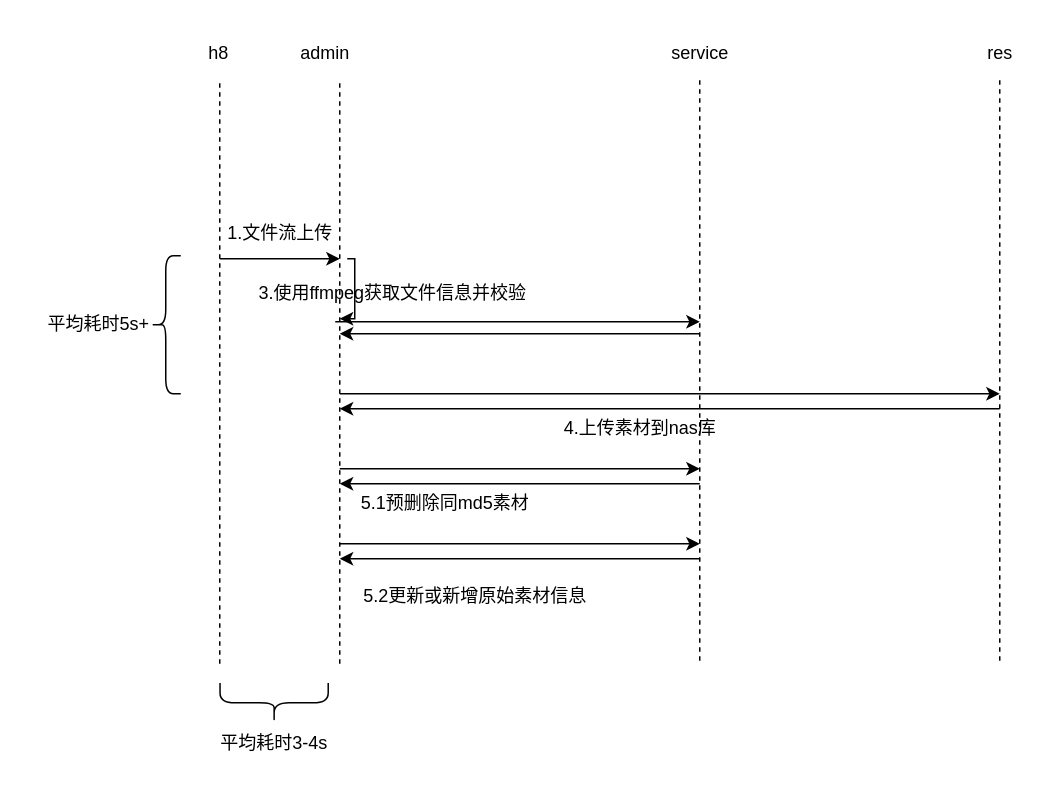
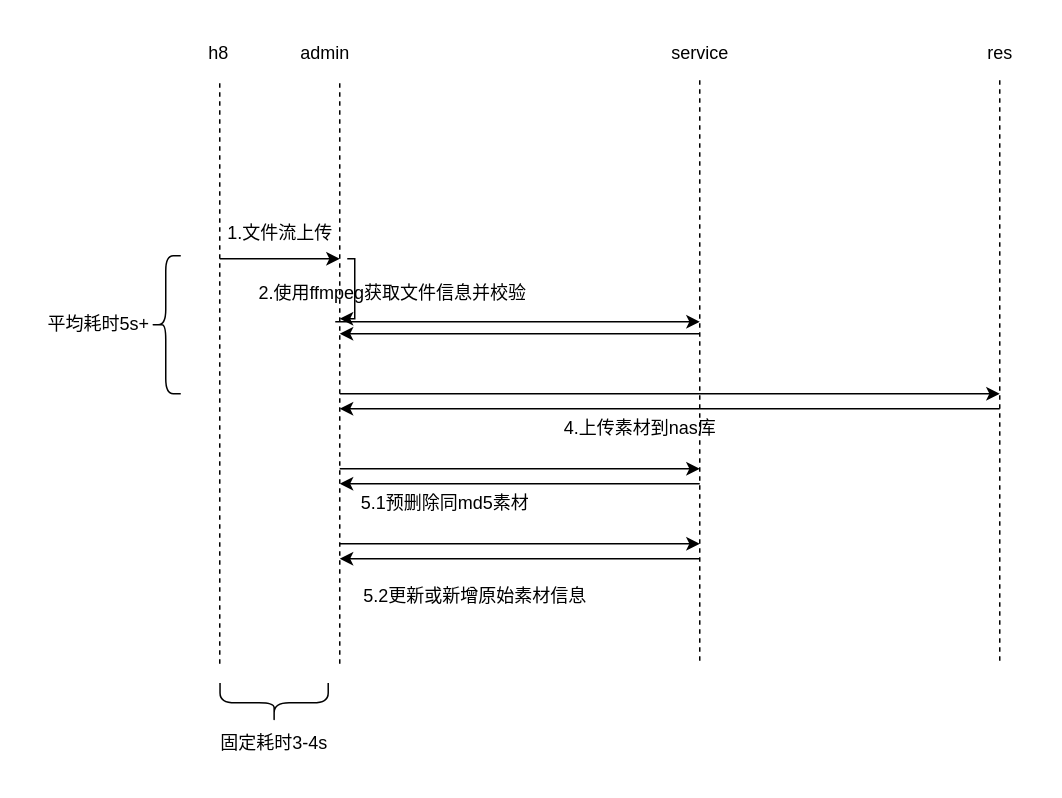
node "3.使用ffmpeg获取文件信息并校验": label "3.使用ffmpeg获取文件信息并校验" -> "2.使用ffmpeg获取文件信息并校验"
node "平均耗时3-4s": label "平均耗时3-4s" -> "固定耗时3-4s"
